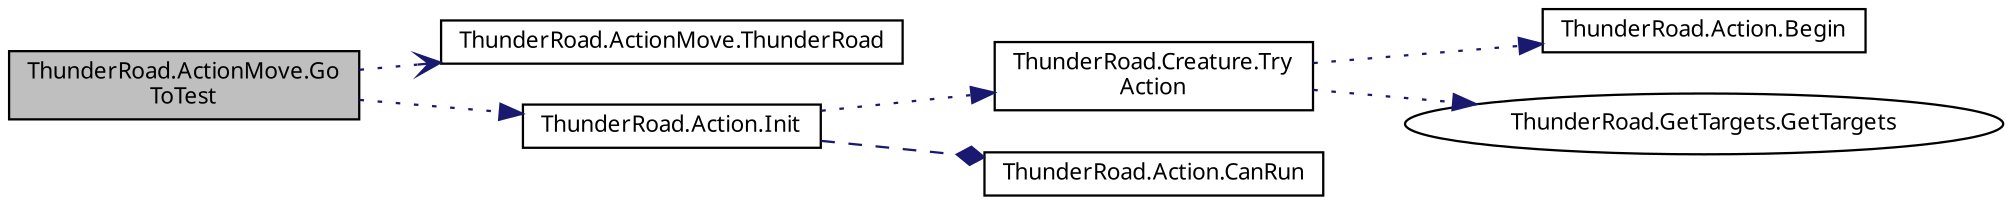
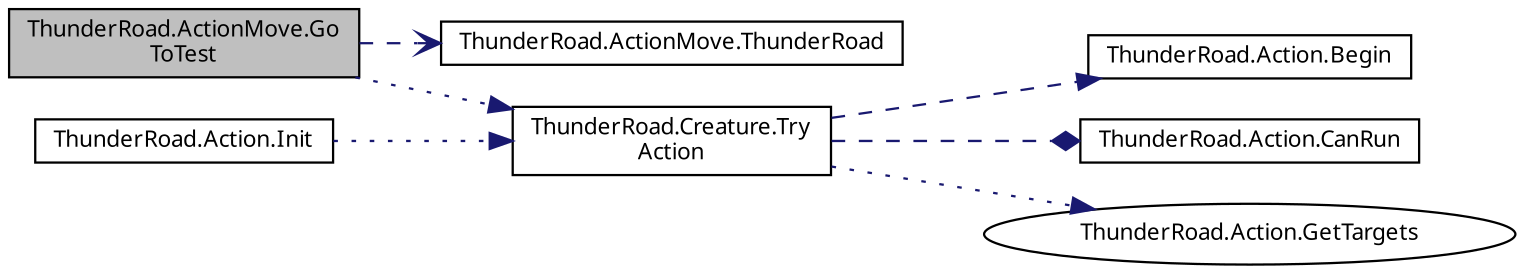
edge "ThunderRoad.Creature.Try Action" -> "ThunderRoad.Action.Begin": style dotted -> dashed
edge "ThunderRoad.ActionMove.Go ToTest" -> "ThunderRoad.ActionMove.ThunderRoad": style dotted -> dashed
edge "ThunderRoad.ActionMove.Go ToTest" -> "ThunderRoad.Action.Init": now "ThunderRoad.ActionMove.Go ToTest" -> "ThunderRoad.Creature.Try Action"
node "ThunderRoad.GetTargets.GetTargets": label "ThunderRoad.GetTargets.GetTargets" -> "ThunderRoad.Action.GetTargets"
edge "ThunderRoad.Action.Init" -> "ThunderRoad.Action.CanRun": now "ThunderRoad.Creature.Try Action" -> "ThunderRoad.Action.CanRun"
